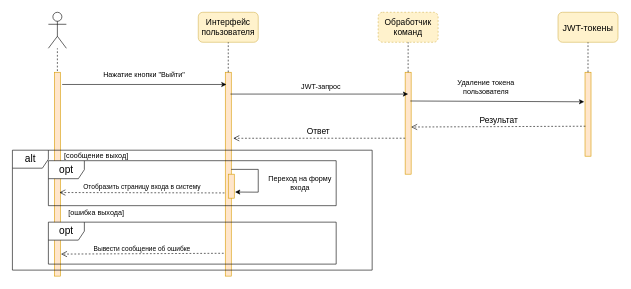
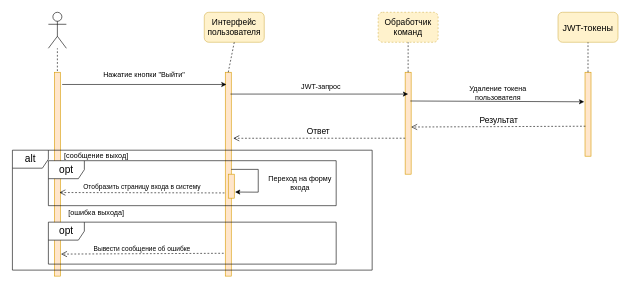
node "Интерфейс пользователя": moved (228, 27) -> (234, 27)
node "Удаление токена пользователя": moved (486, 87) -> (498, 93)
